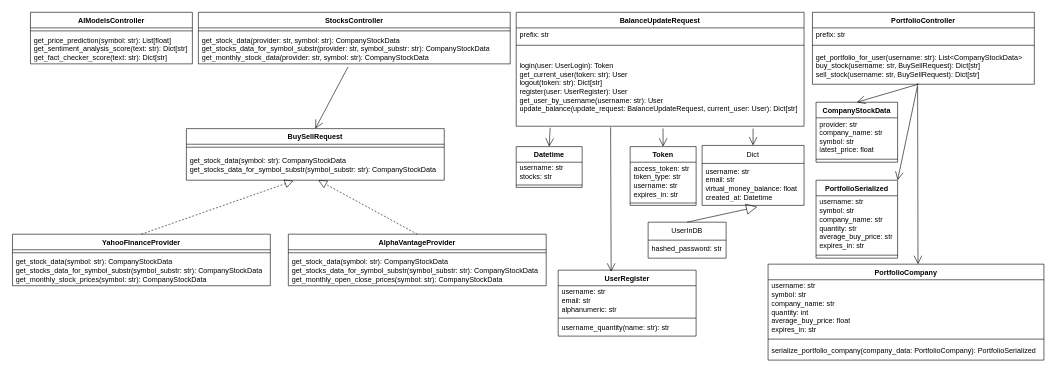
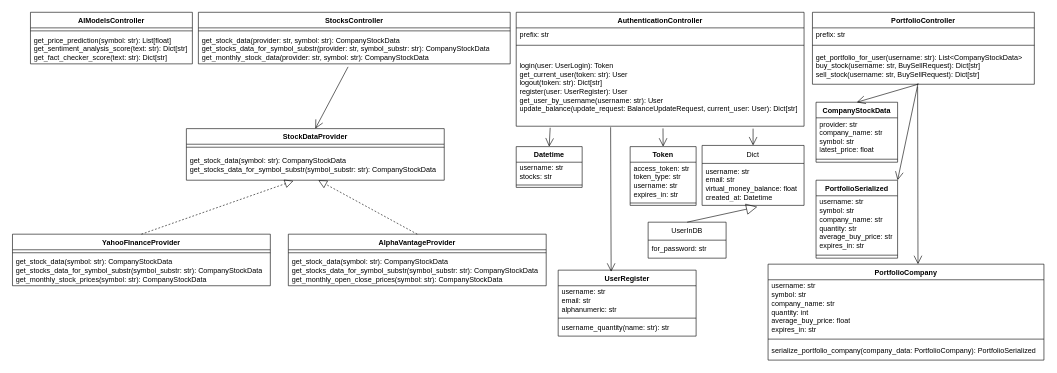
node "BalanceUpdateRequest": label "BalanceUpdateRequest" -> "AuthenticationController"
node "BuySellRequest": label "BuySellRequest" -> "StockDataProvider"
node "hashed_password: str": label "hashed_password: str" -> "for_password: str"
